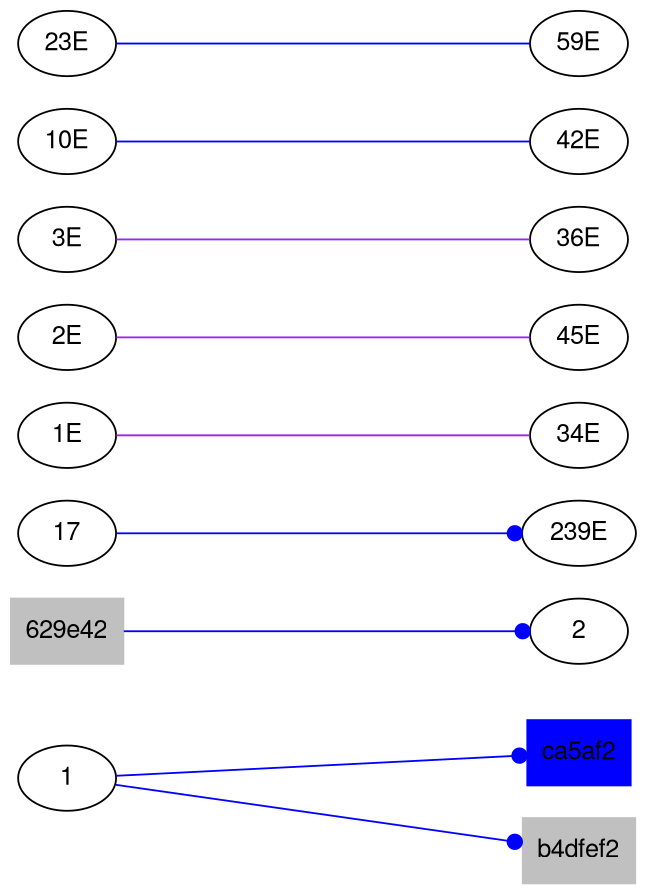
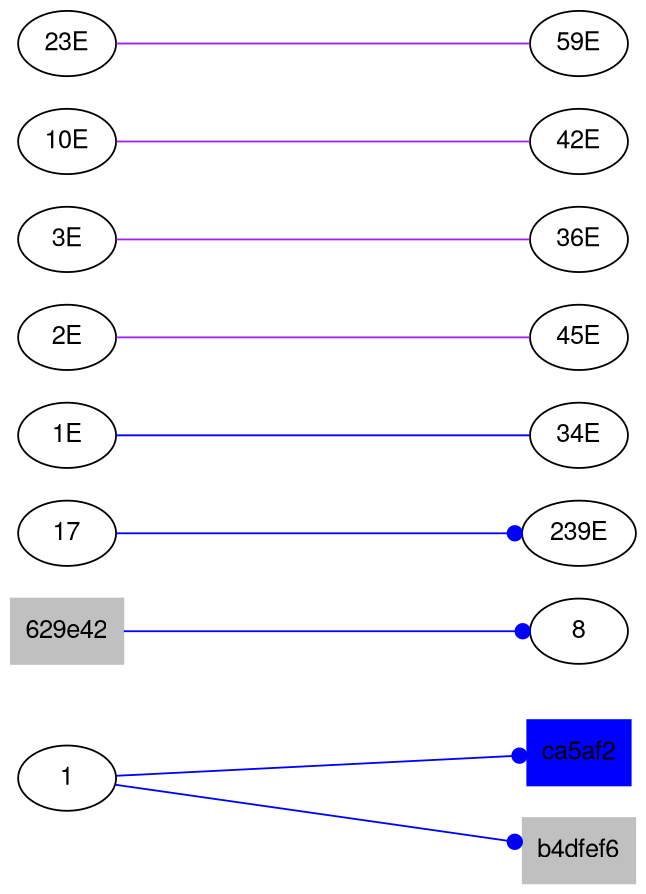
edge "23E" -- "59E": color blue -> purple
edge "10E" -- "42E": color blue -> purple
edge "1E" -- "34E": color purple -> blue
node "2": label "2" -> "8"
node "b4dfef2": label "b4dfef2" -> "b4dfef6"
